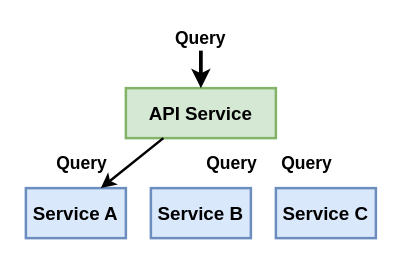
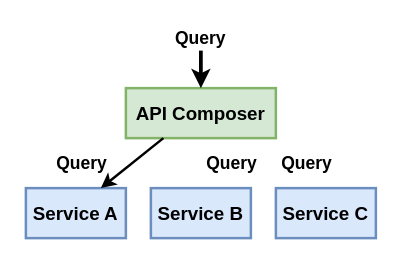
node "API Service": label "API Service" -> "API Composer"
